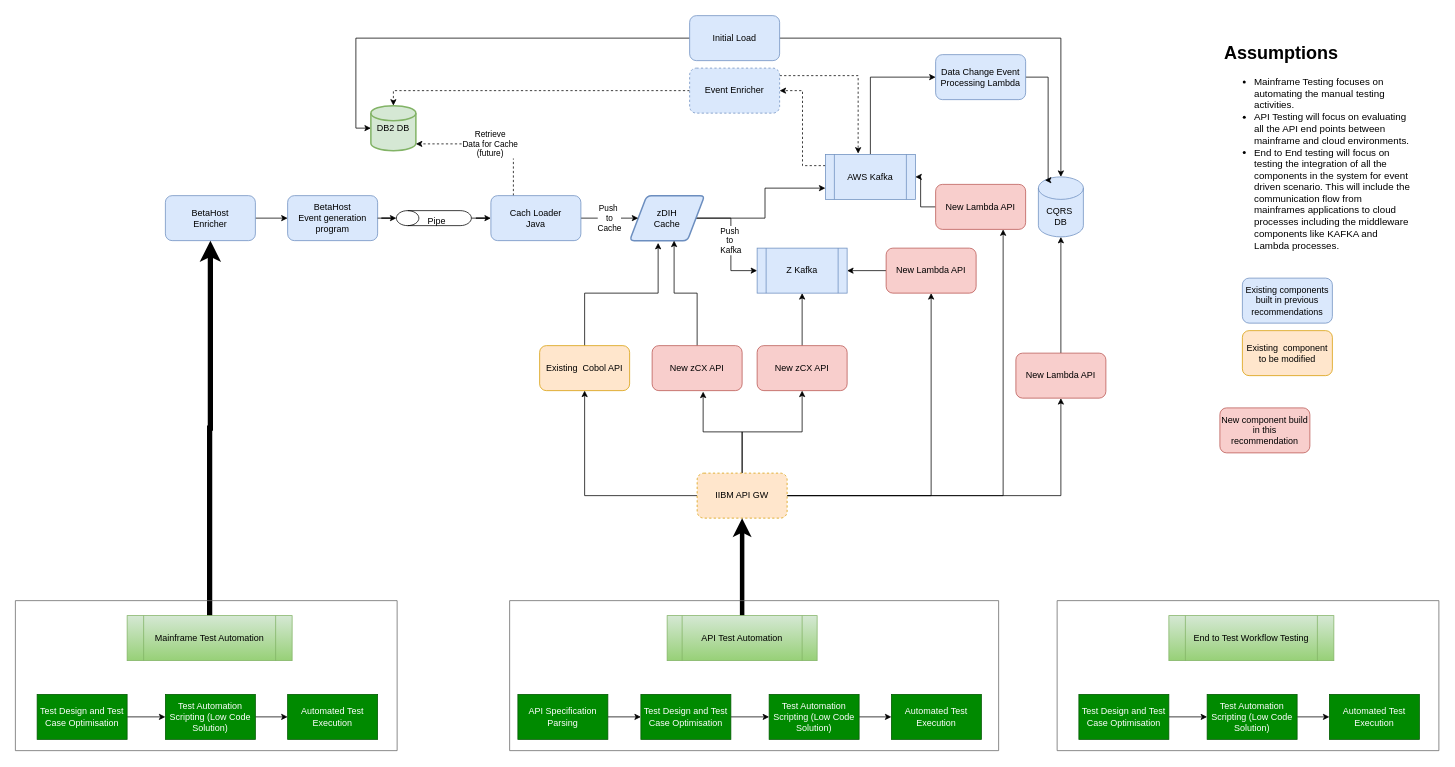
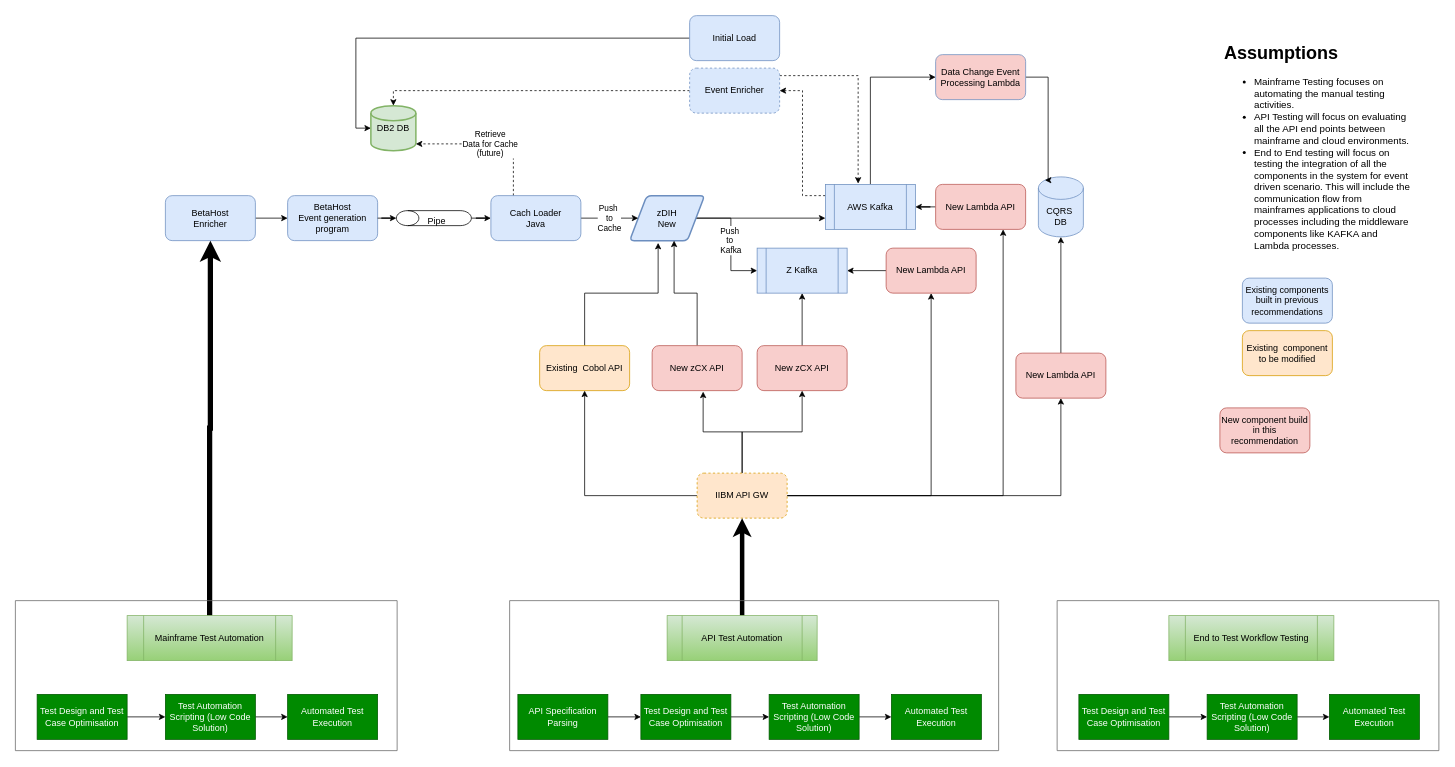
edge "Initial Load" -> "CQRS DB": removed
node "Data Change Event Processing Lambda": fillcolor #dae8fc -> #f8cecc
node "AWS Kafka": moved (870, 177) -> (870, 207)
node "zDIH Cache": label "zDIH Cache" -> "zDIH New"
